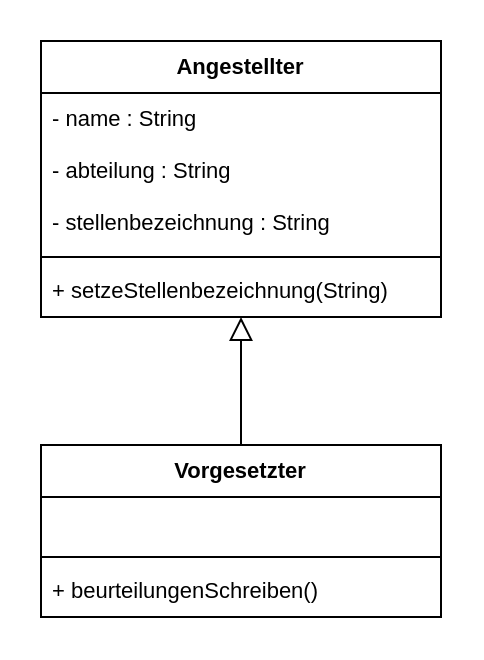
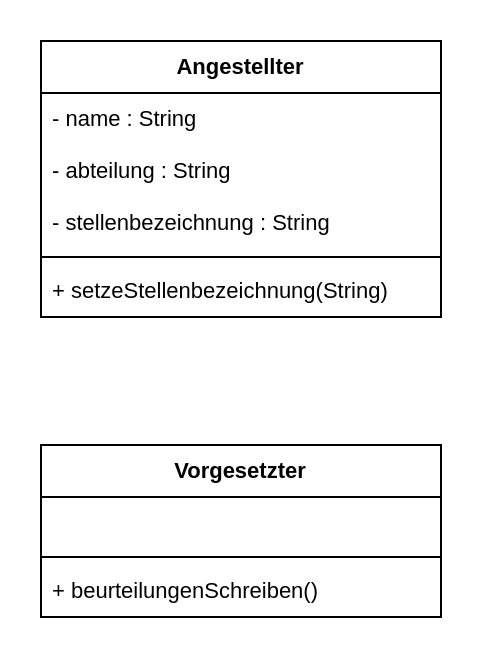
edge "Vorgesetzter" -> "Angestellter": removed
